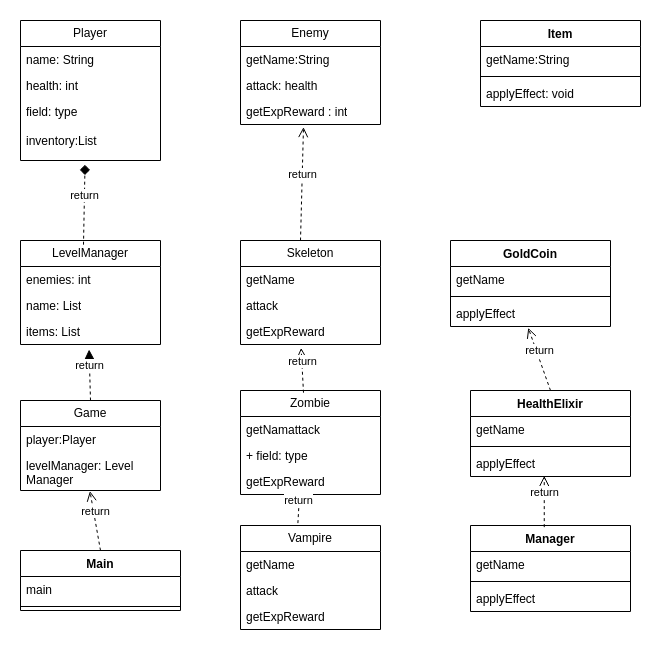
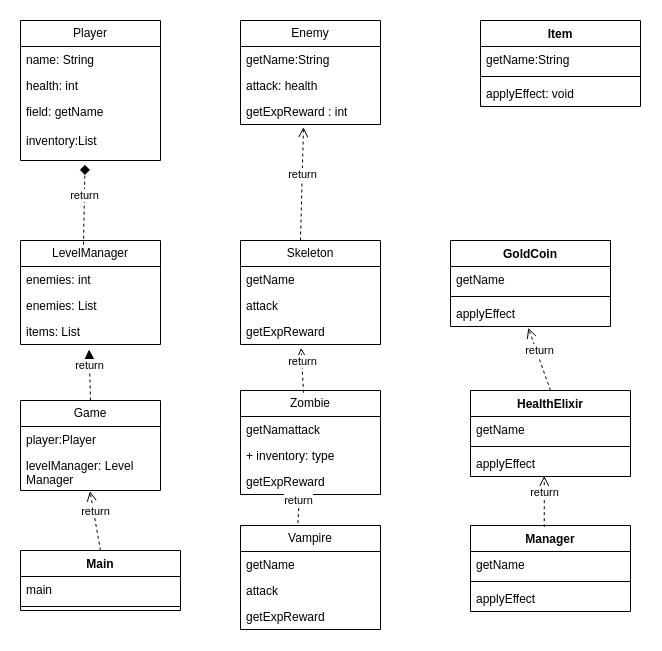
node "field: type inventory:List": label "field: type inventory:List" -> "field: getName inventory:List"
node "name: List": label "name: List" -> "enemies: List"
node "+ field: type": label "+ field: type" -> "+ inventory: type"
